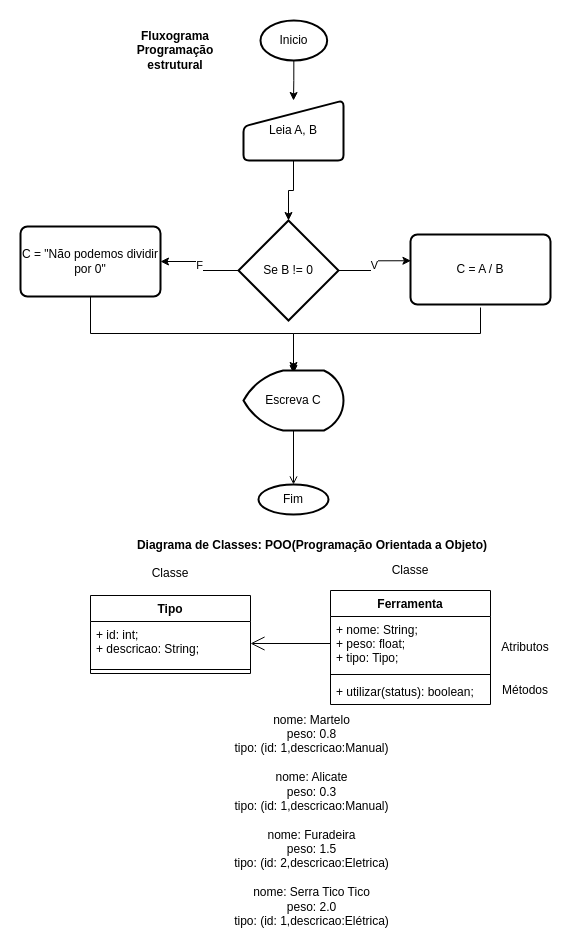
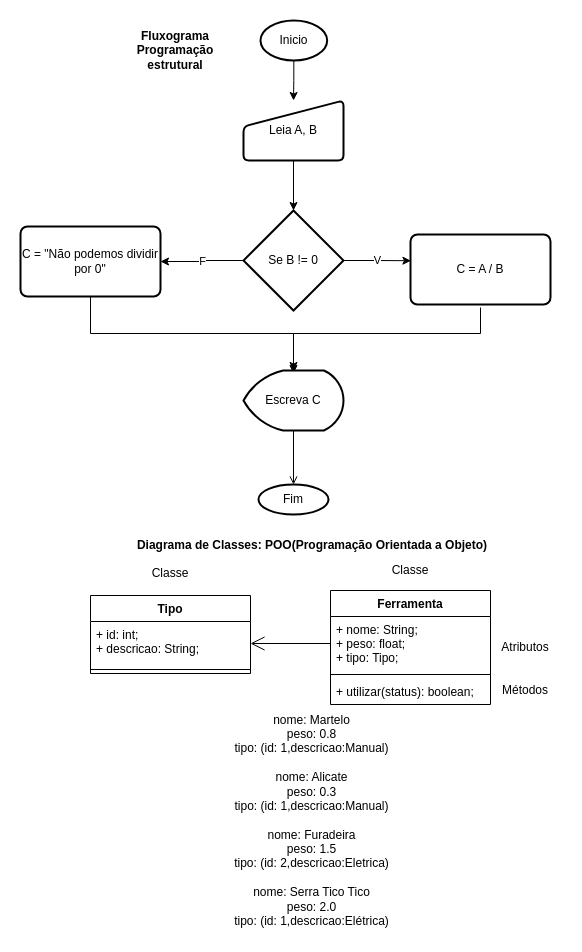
node "Se B != 0": moved (289, 271) -> (294, 261)
